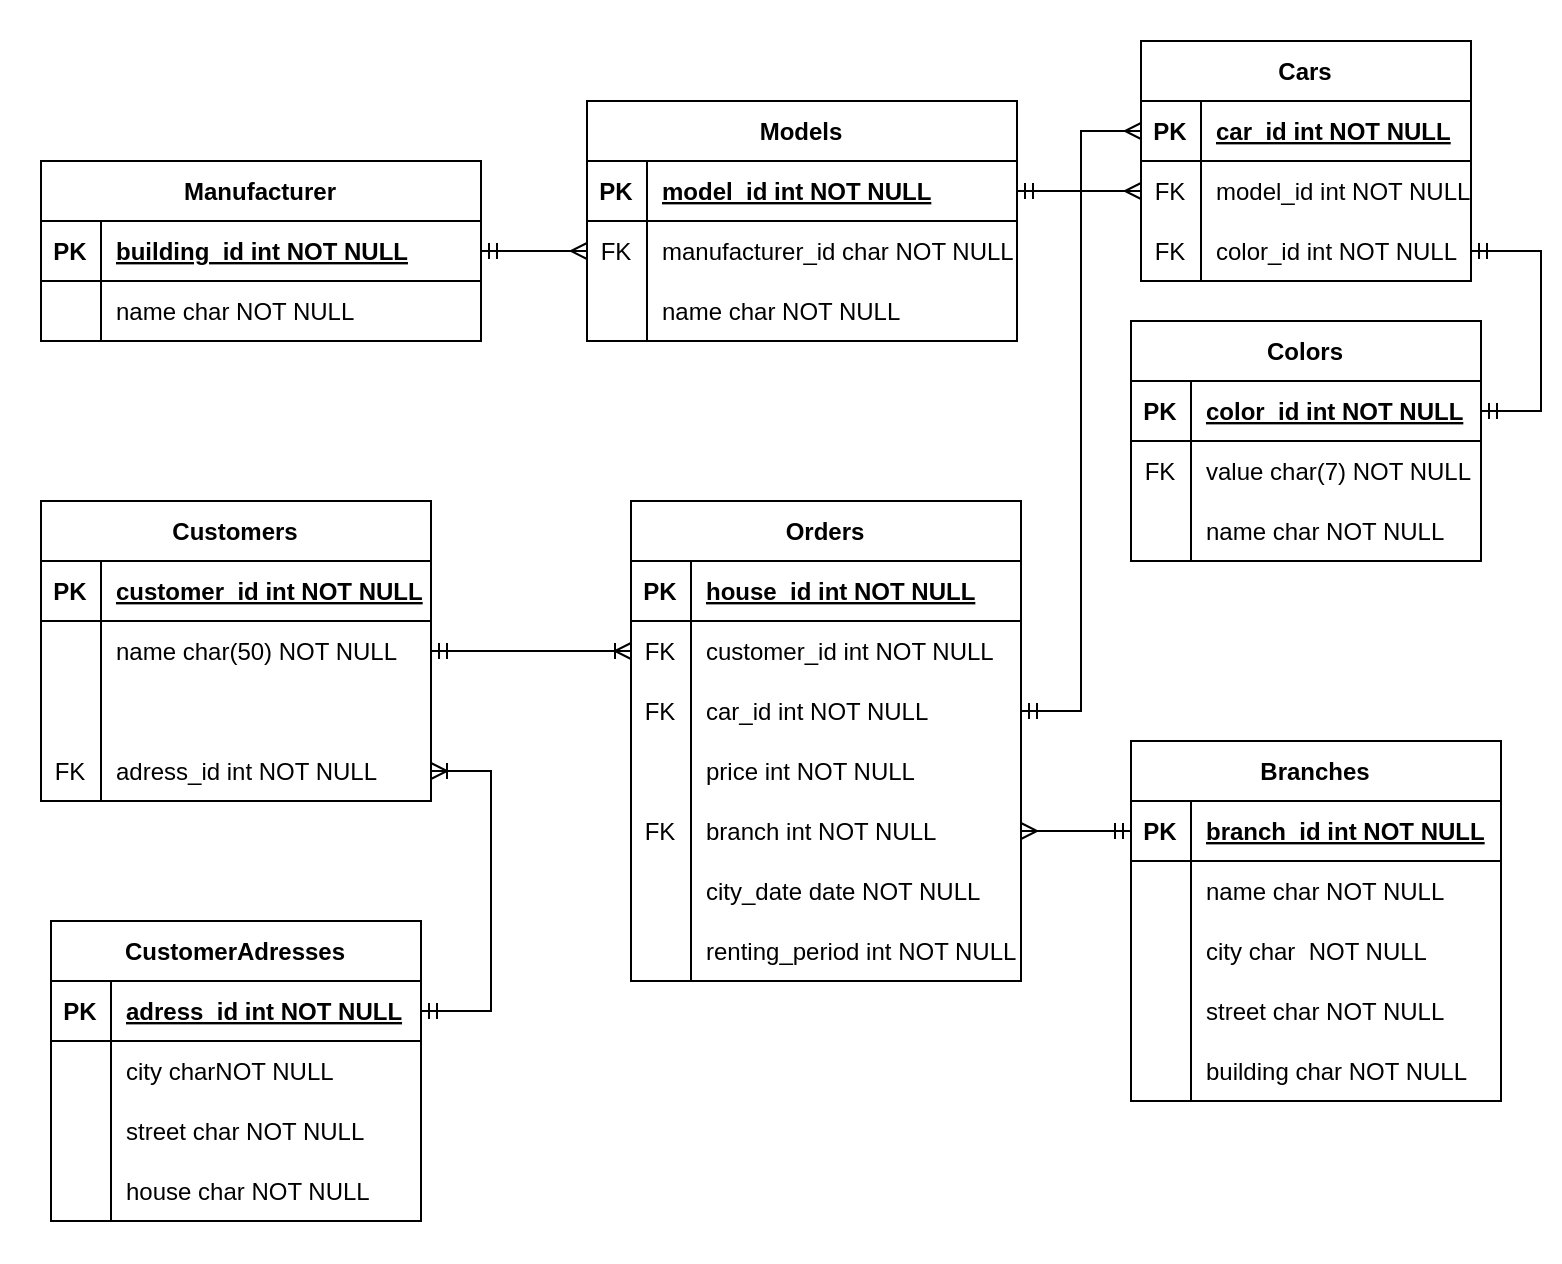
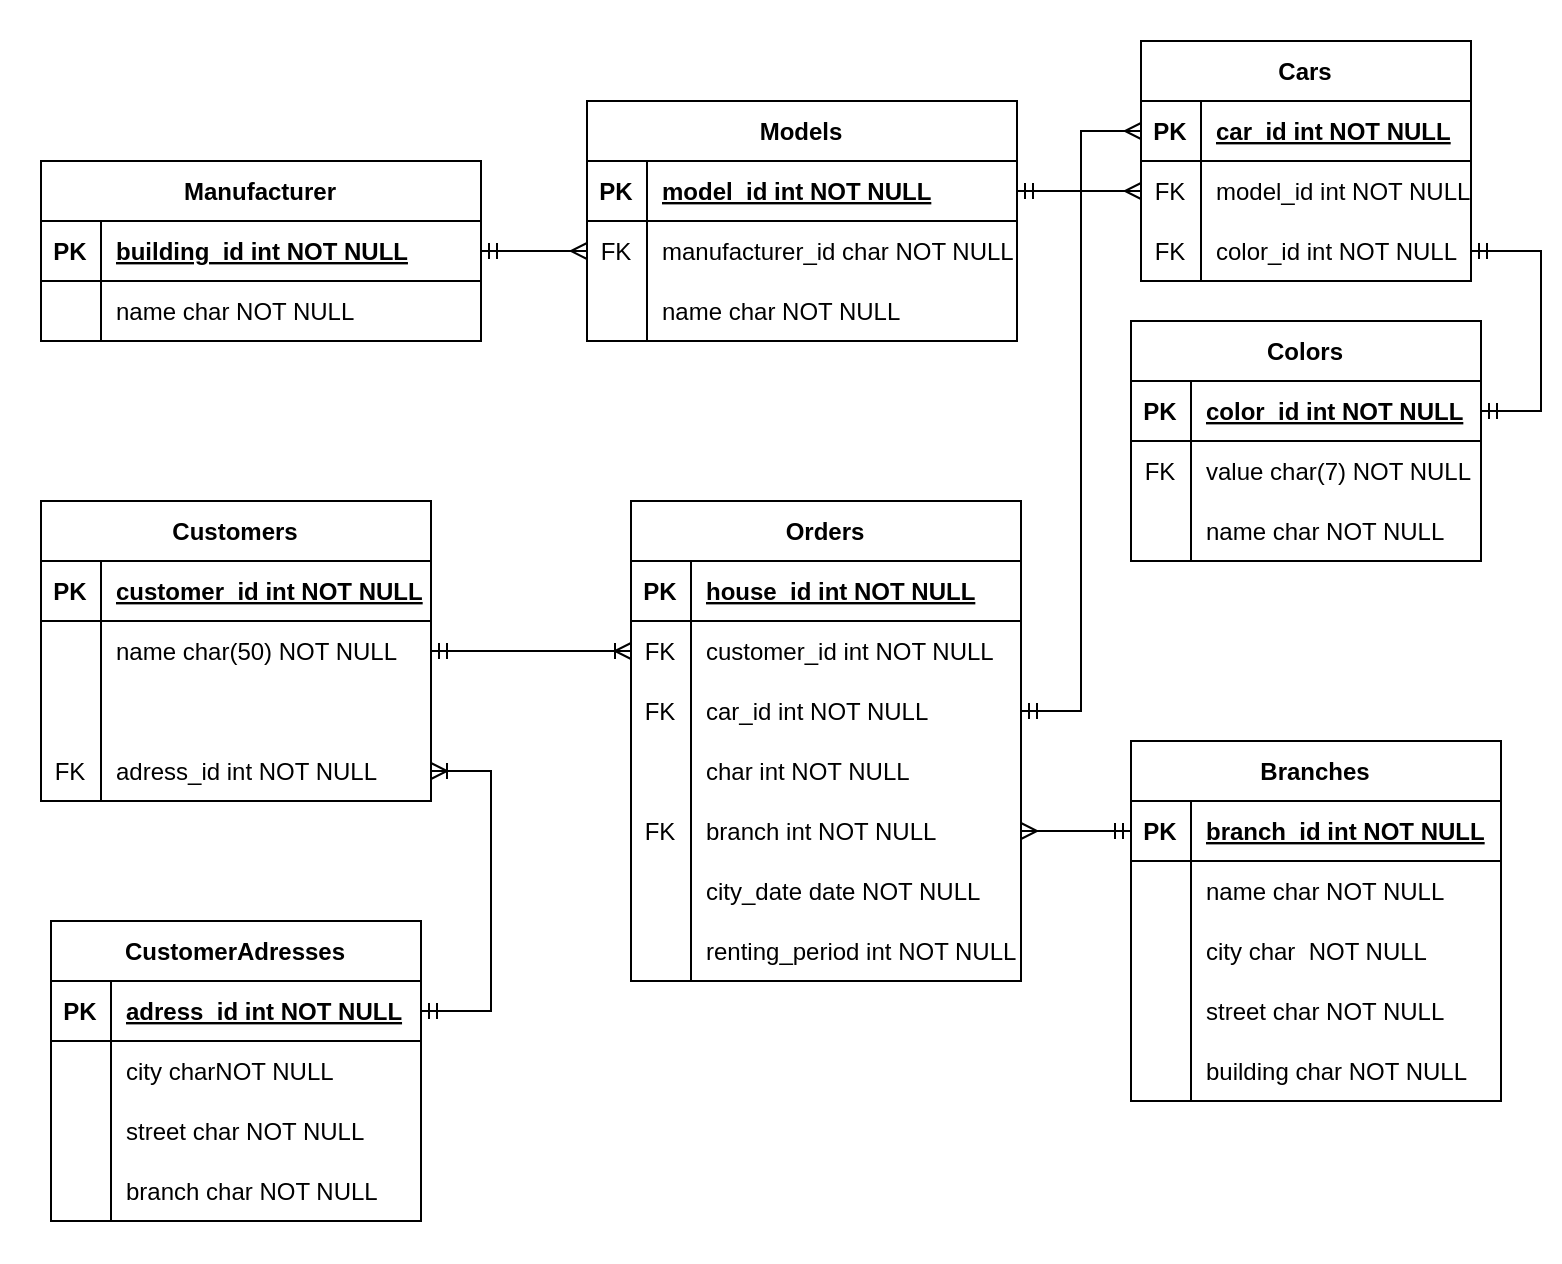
node "price int NOT NULL": label "price int NOT NULL" -> "char int NOT NULL"
node "house char NOT NULL": label "house char NOT NULL" -> "branch char NOT NULL"
